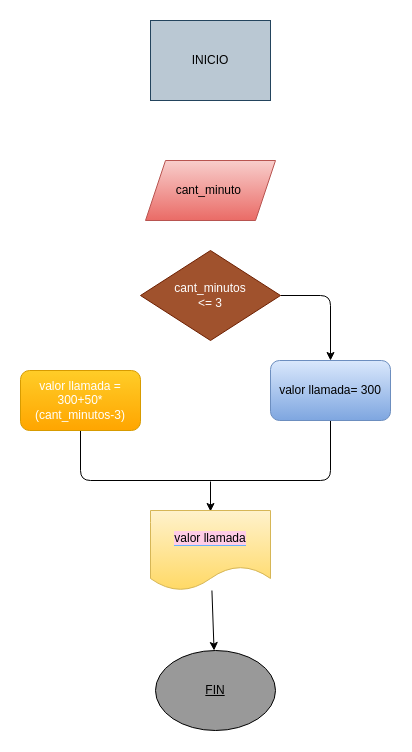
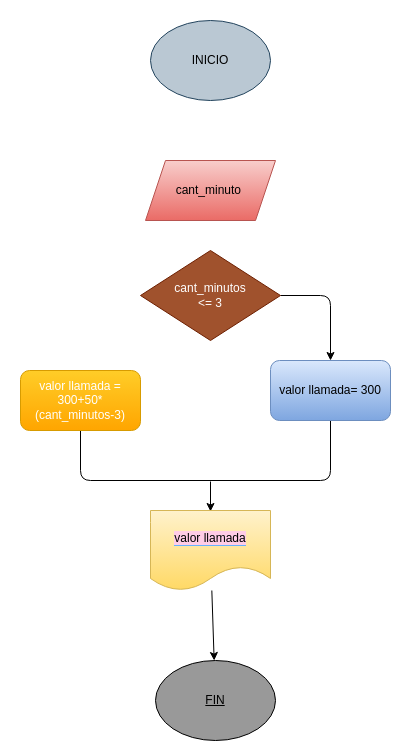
node "INICIO": shape rectangle -> ellipse
node "FIN": moved (216, 691) -> (216, 701)
